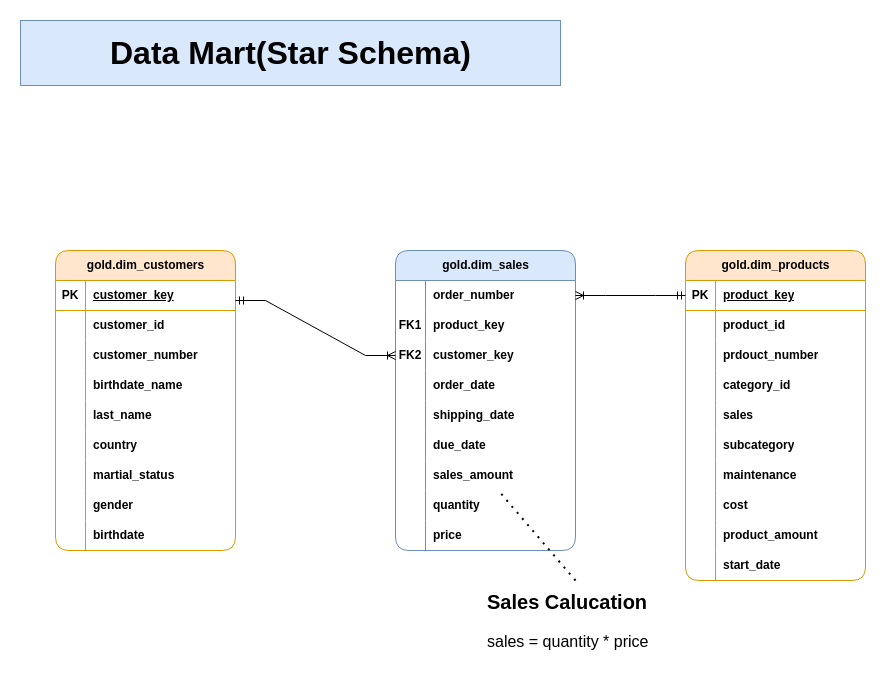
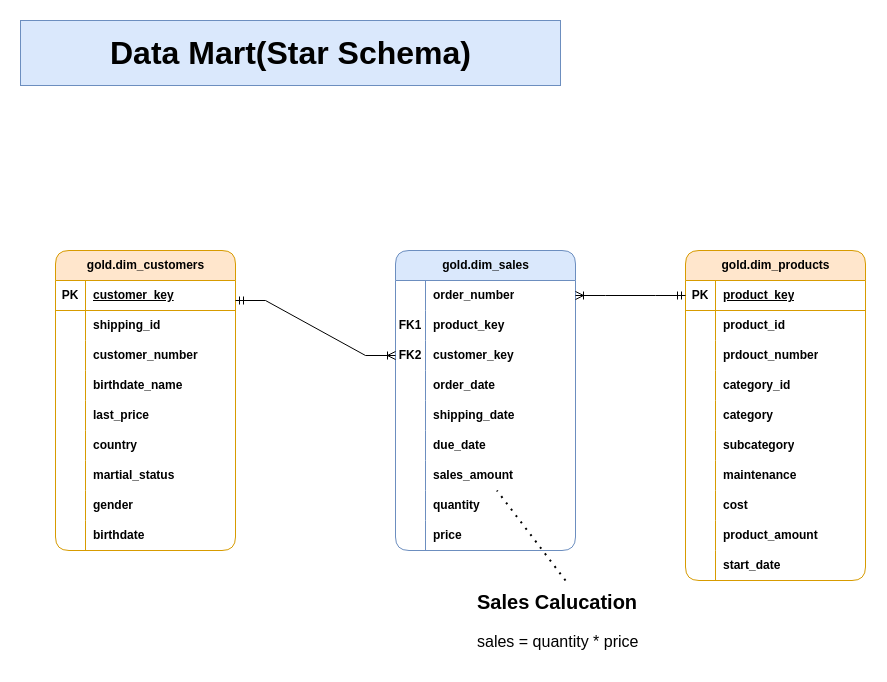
node "customer_id": label "customer_id" -> "shipping_id"
node "last_name": label "last_name" -> "last_price"
node "sales": label "sales" -> "category"
node "Sales Calucation sales = quantity * price": moved (576, 621) -> (566, 621)
